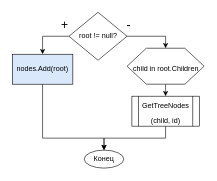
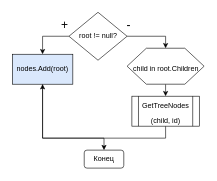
edge "GetTreeNodes (child, id)" -> "Конец": now "GetTreeNodes (child, id)" -> "nodes.Add(root)"
node "Конец": shape ellipse -> rounded rectangle
